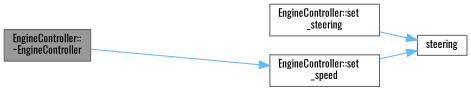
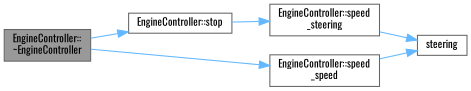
node "EngineController::set _steering": label "EngineController::set _steering" -> "EngineController::speed _steering"
node "EngineController::stop": added
node "EngineController::set _speed": label "EngineController::set _speed" -> "EngineController::speed _speed"
